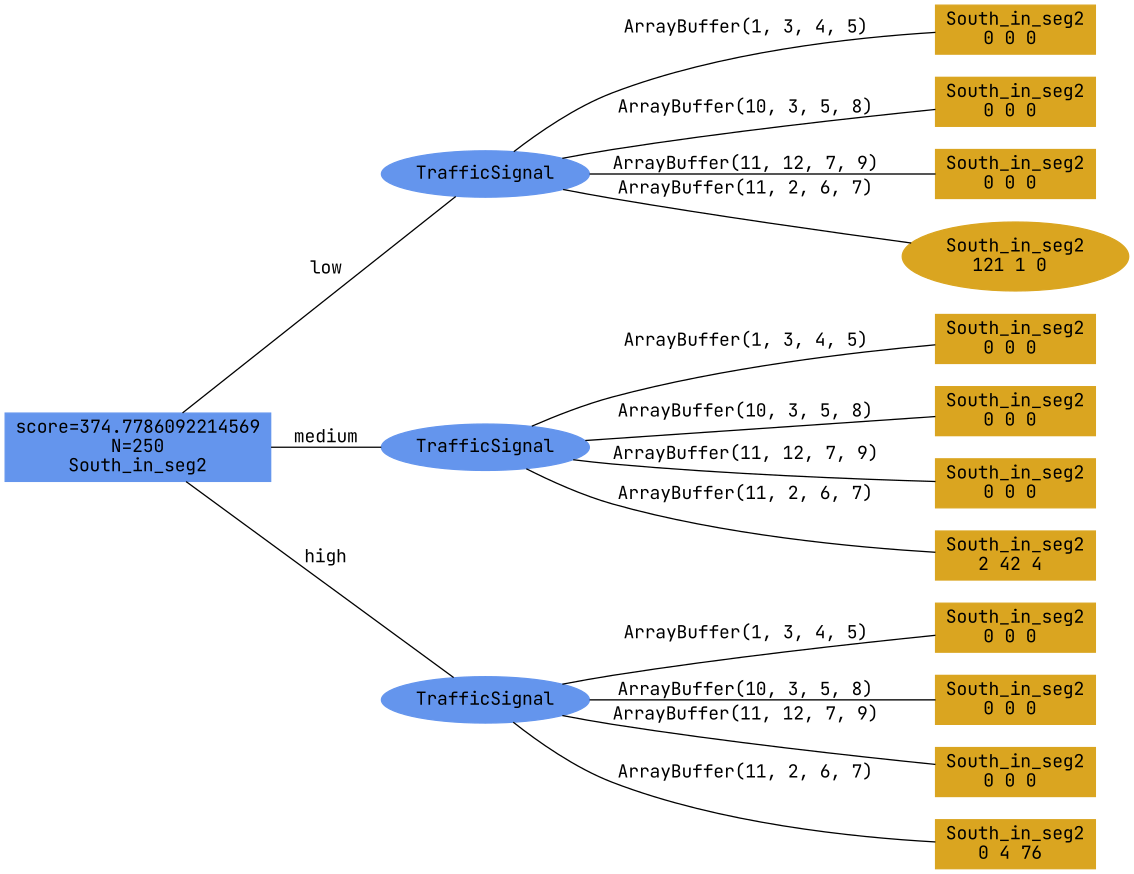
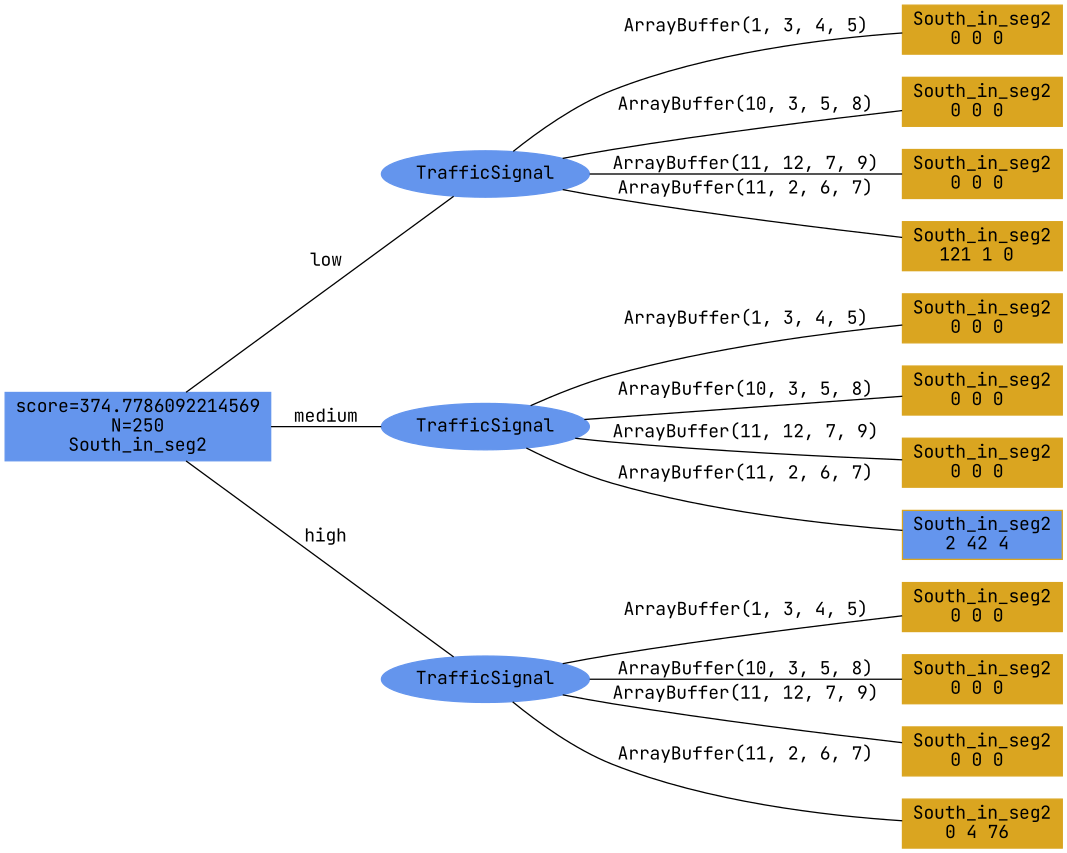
node "South_in_seg2 121 1 0": shape ellipse -> box
node "South_in_seg2 2 42 4": fillcolor goldenrod -> cornflowerblue
